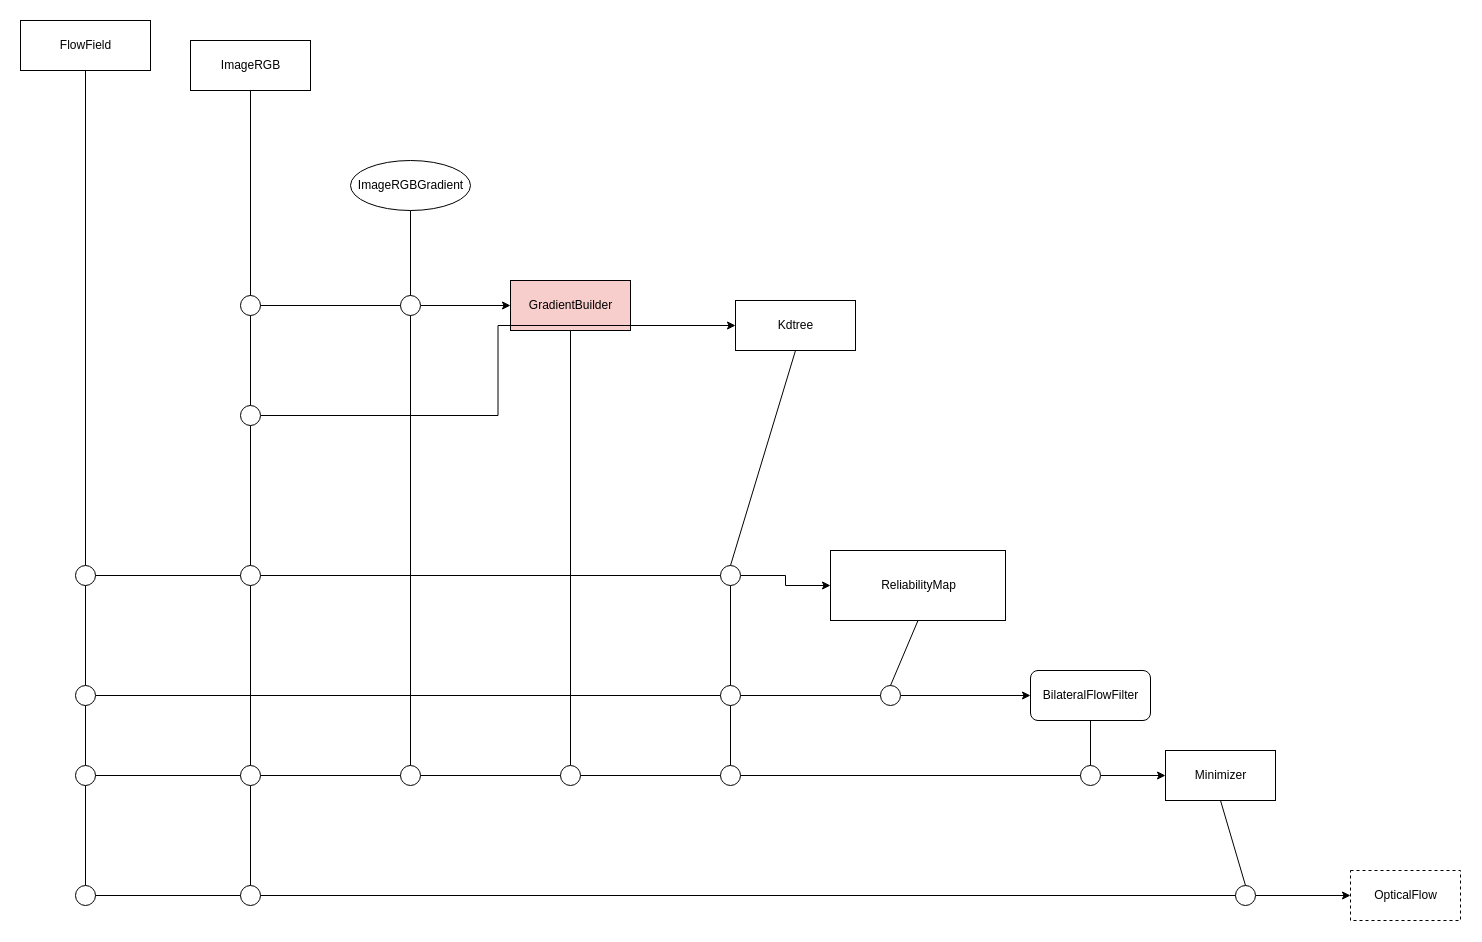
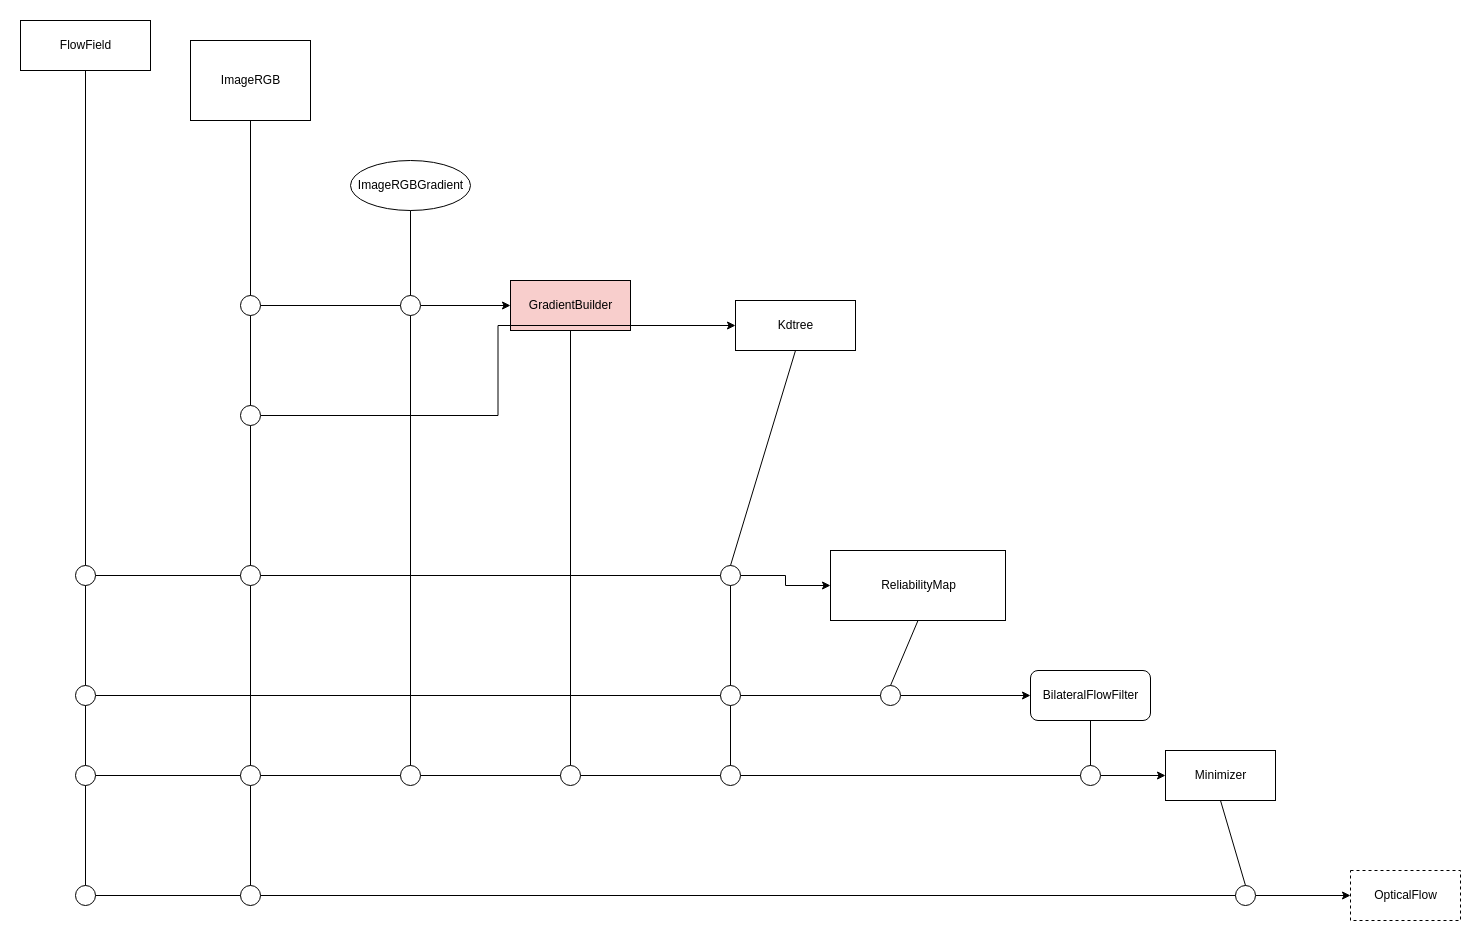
node "ImageRGB": size 120x50 -> 120x80
